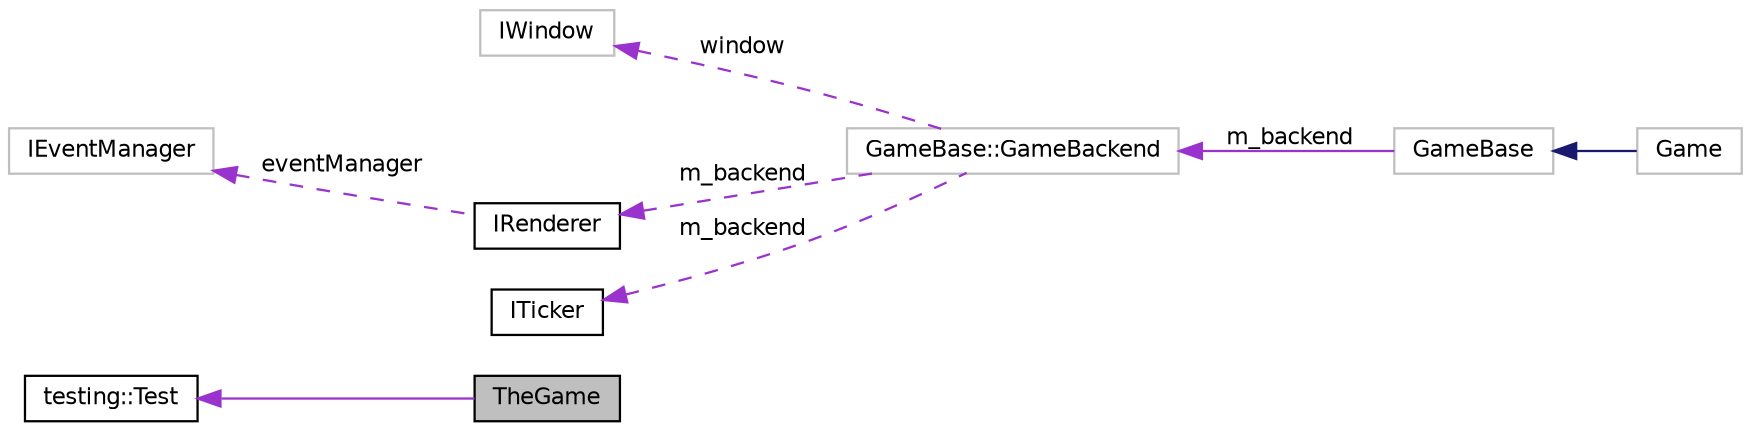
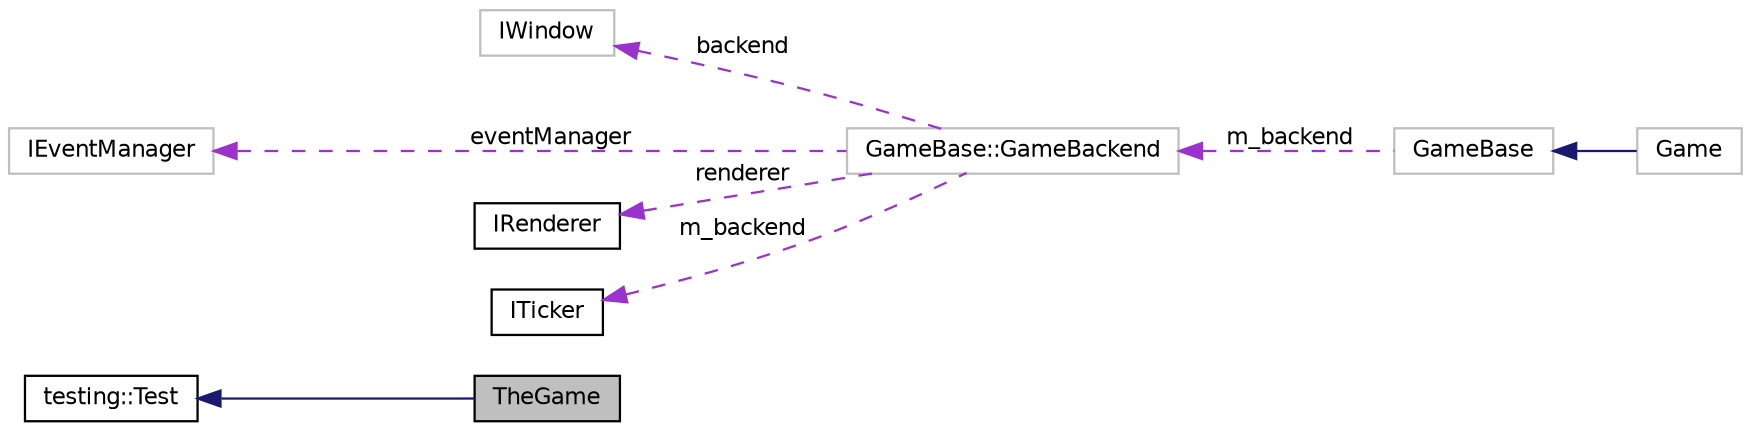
edge "GameBase::GameBackend" -> "IWindow": label " window" -> " backend"
edge "GameBase" -> "GameBase::GameBackend": style solid -> dashed
edge "GameBase::GameBackend" -> "IRenderer": label " m_backend" -> " renderer"
edge "IRenderer" -> "IEventManager": now "GameBase::GameBackend" -> "IEventManager"
edge "TheGame" -> "testing::Test": color darkorchid3 -> midnightblue
